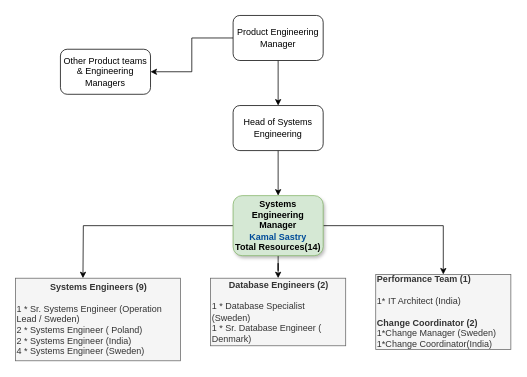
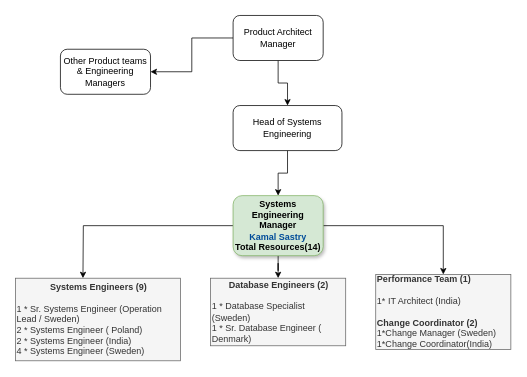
node "Product Engineering Manager": label "Product Engineering Manager" -> "Product Architect Manager"
node "Head of Systems Engineering": size 90x45 -> 109x45
